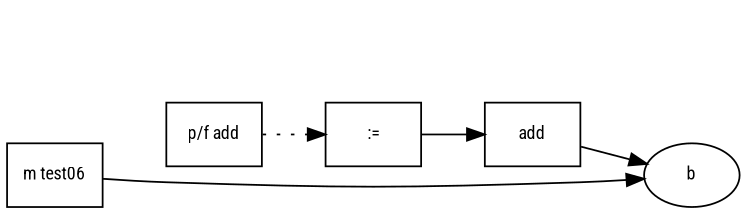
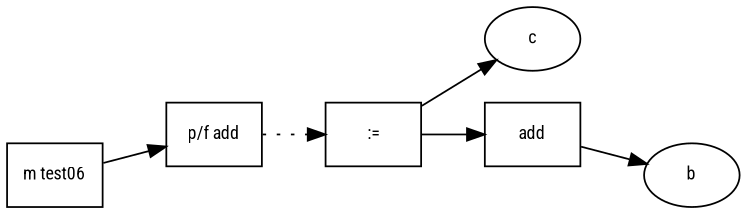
node "c": added
edge "m test06" -> "b": now "m test06" -> "p/f add"
